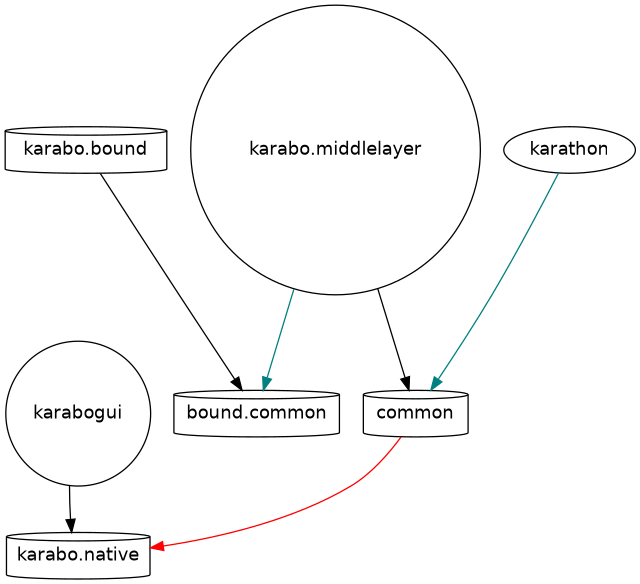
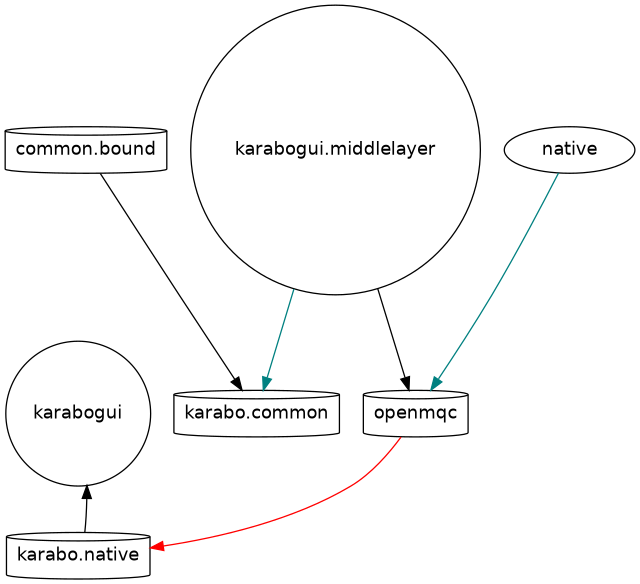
node "karabo.bound": label "karabo.bound" -> "common.bound"
node "karabo.middlelayer": label "karabo.middlelayer" -> "karabogui.middlelayer"
node "karathon": label "karathon" -> "native"
node "bound.common": label "bound.common" -> "karabo.common"
node "common": label "common" -> "openmqc"
edge "karabogui" -> "karabo.native": reversed
